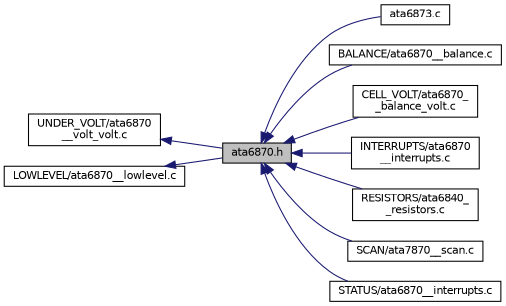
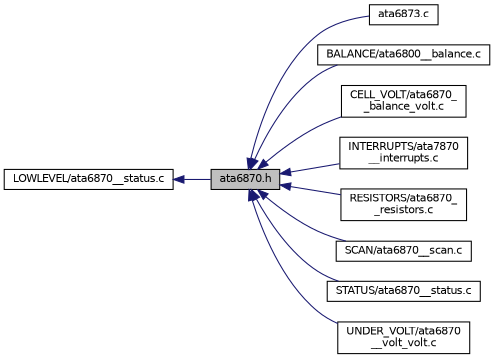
node "BALANCE/ata6870__balance.c": label "BALANCE/ata6870__balance.c" -> "BALANCE/ata6800__balance.c"
edge "ata6870.h" -> "UNDER_VOLT/ata6870 __volt_volt.c": reversed
node "INTERRUPTS/ata6870 __interrupts.c": label "INTERRUPTS/ata6870 __interrupts.c" -> "INTERRUPTS/ata7870 __interrupts.c"
node "LOWLEVEL/ata6870__lowlevel.c": label "LOWLEVEL/ata6870__lowlevel.c" -> "LOWLEVEL/ata6870__status.c"
node "RESISTORS/ata6840_ _resistors.c": label "RESISTORS/ata6840_ _resistors.c" -> "RESISTORS/ata6870_ _resistors.c"
node "SCAN/ata7870__scan.c": label "SCAN/ata7870__scan.c" -> "SCAN/ata6870__scan.c"
node "STATUS/ata6870__interrupts.c": label "STATUS/ata6870__interrupts.c" -> "STATUS/ata6870__status.c"
